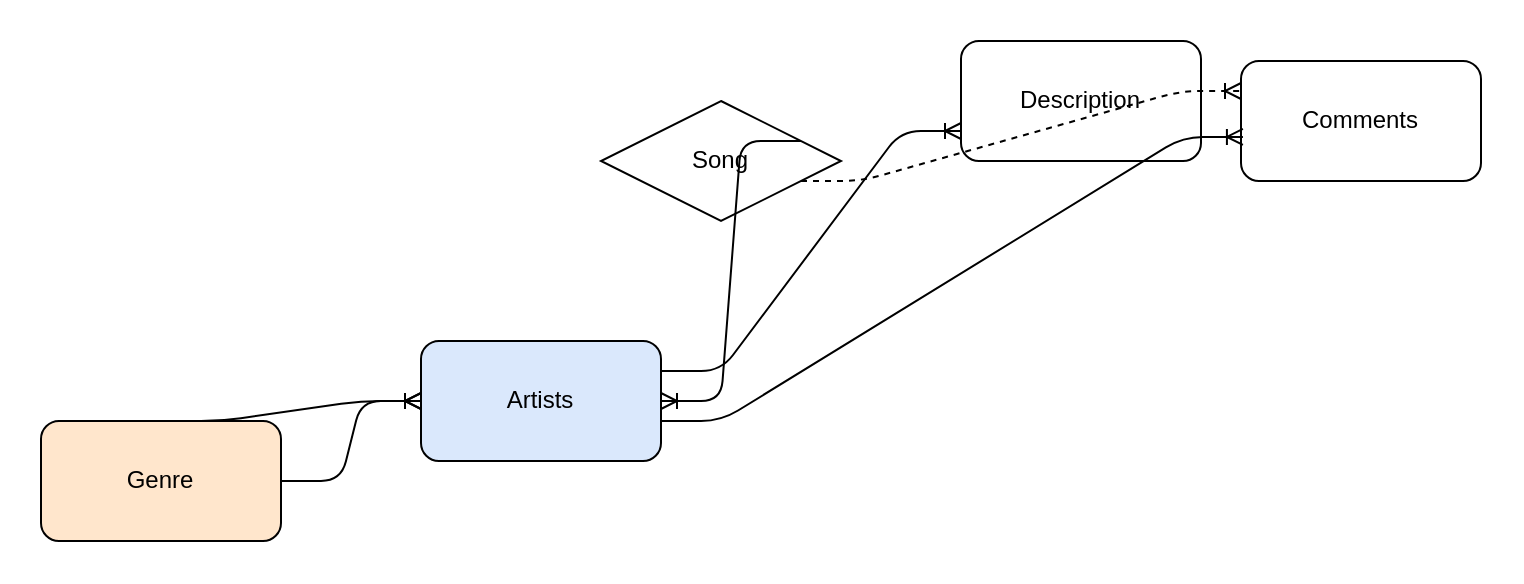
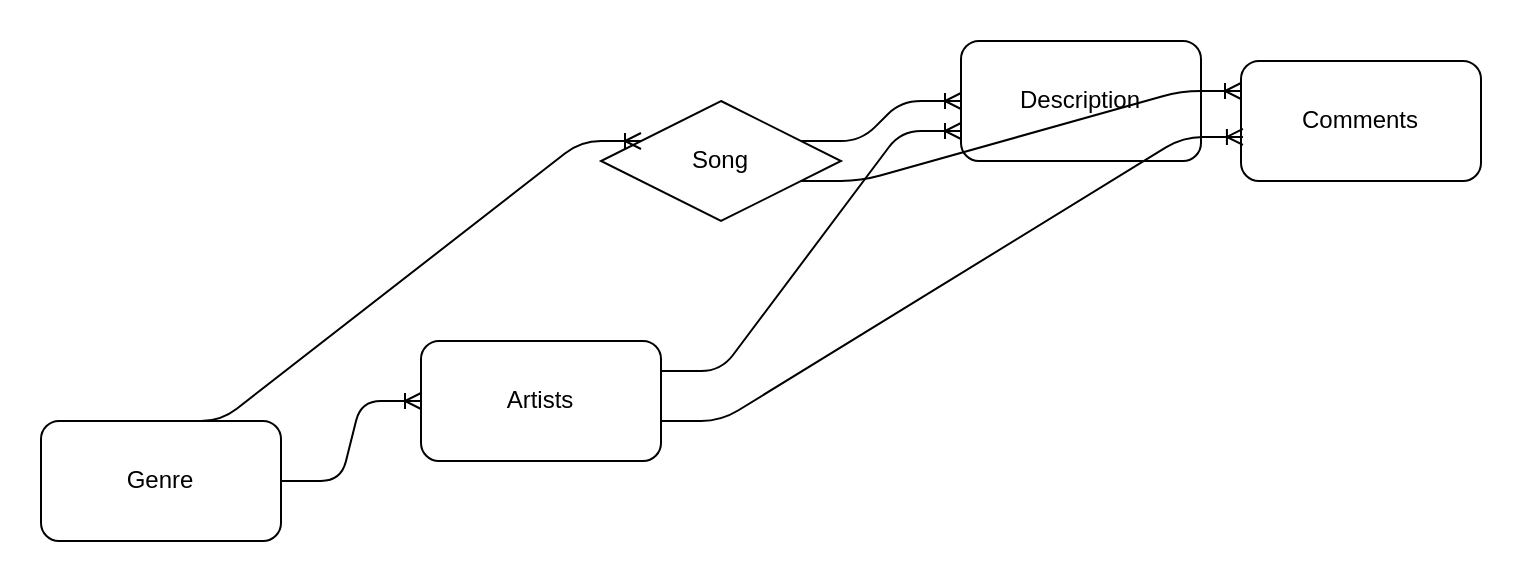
edge "Song" -> "Comments": style dashed -> solid
edge "Song" -> "Artists": now "Song" -> "Description"
node "Artists": fillcolor #dae8fc -> #ffffff
edge "Genre" -> "Artists": now "Genre" -> "Song"
node "Genre": fillcolor #ffe6cc -> #ffffff
